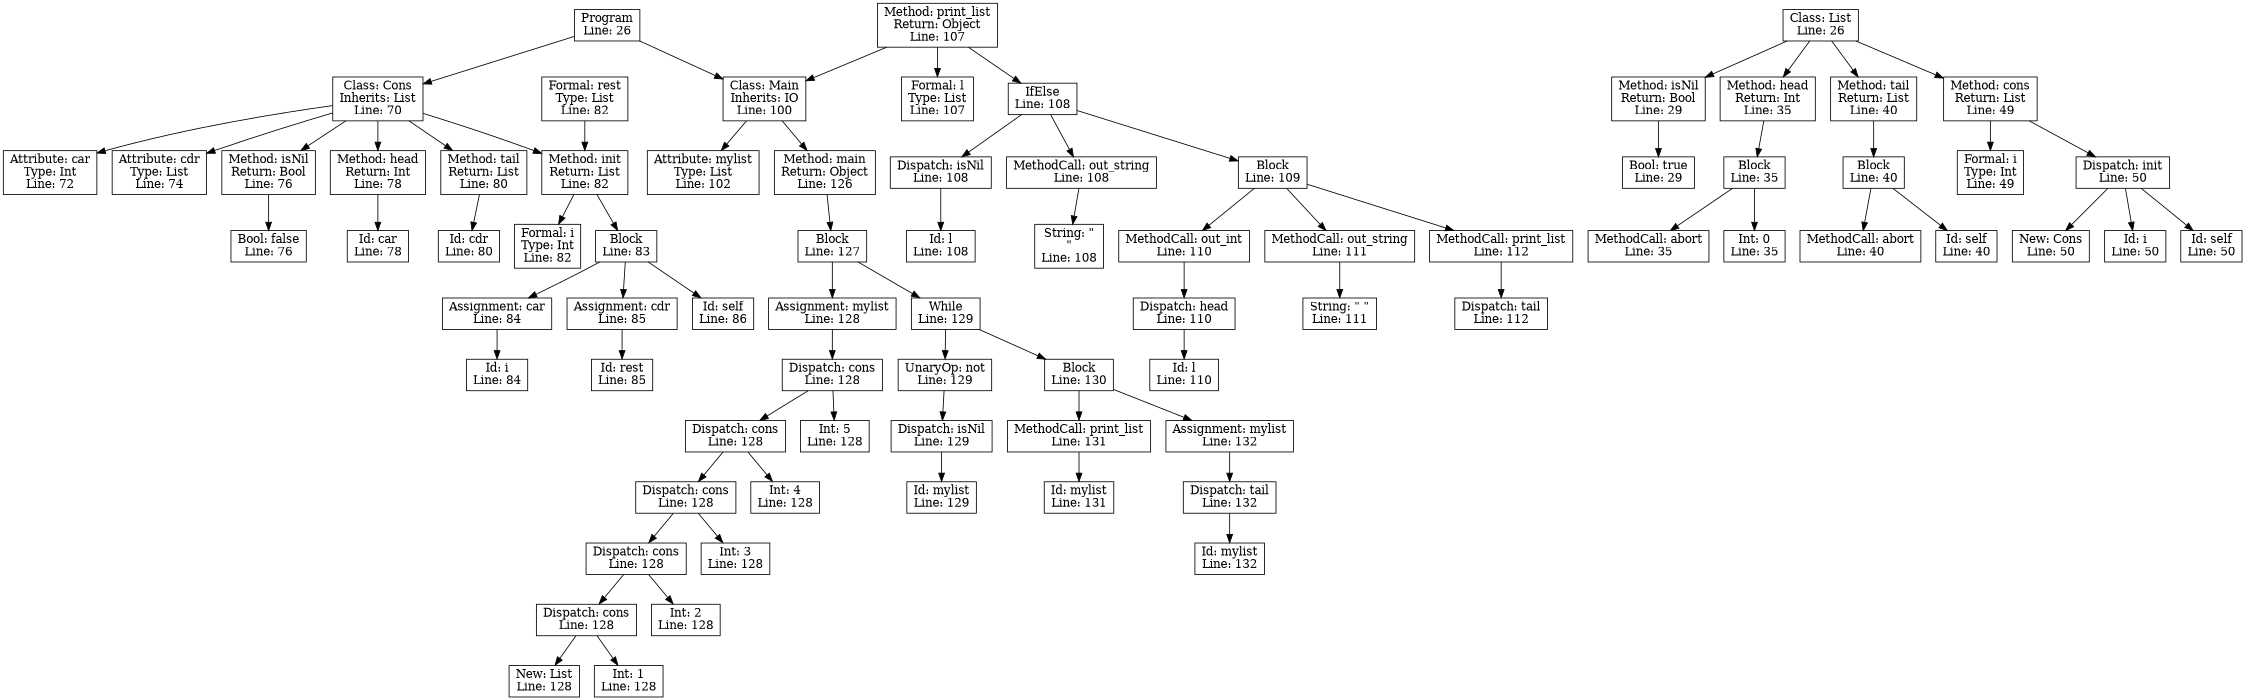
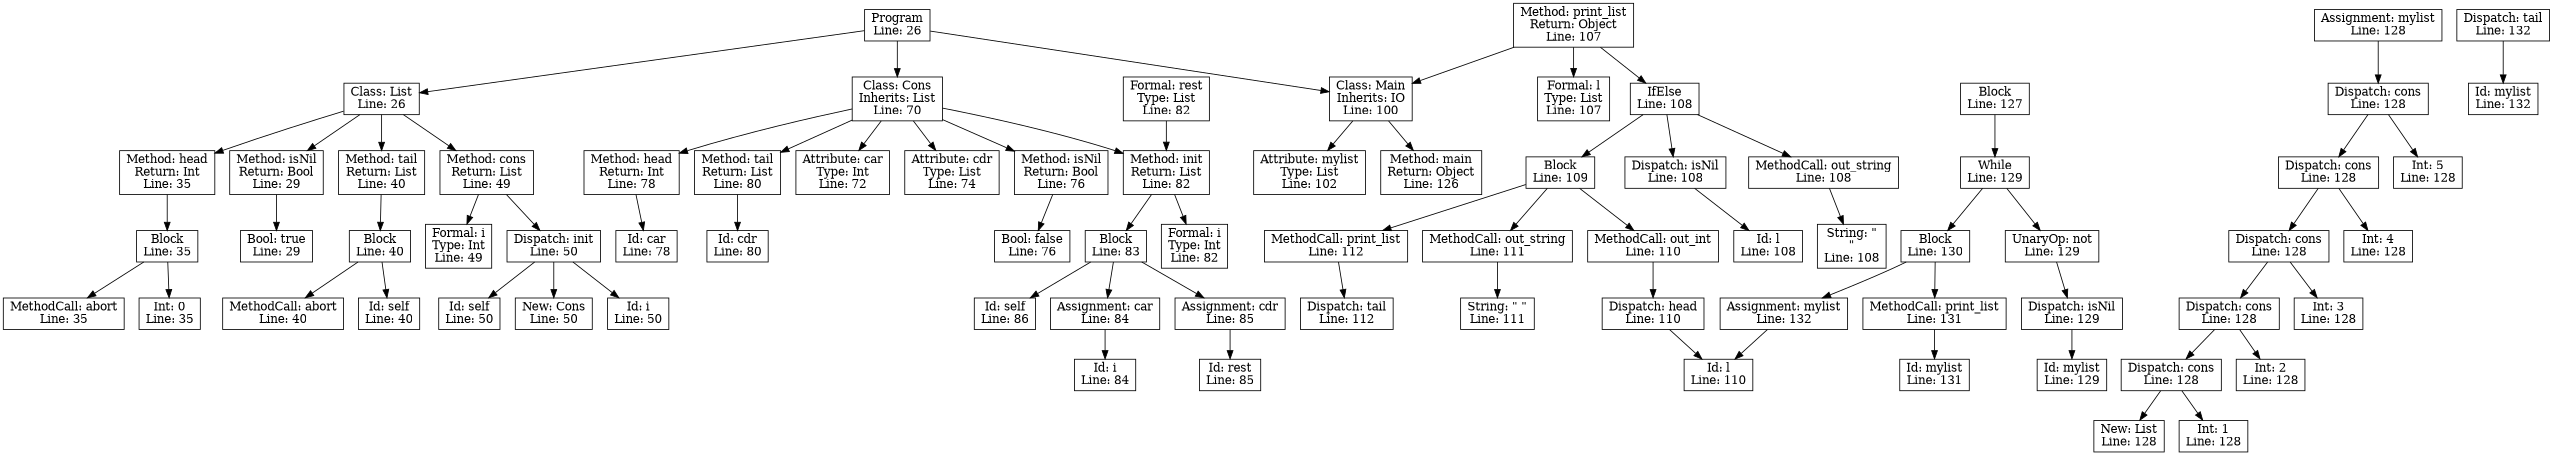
edge "Program Line: 26" -> "Class: List Line: 26": added
edge "Method: main Return: Object Line: 126" -> "Block Line: 127": removed
edge "Block Line: 127" -> "Assignment: mylist Line: 128": removed
edge "Assignment: mylist Line: 132" -> "Dispatch: tail Line: 132": now "Assignment: mylist Line: 132" -> "Id: l Line: 110"
